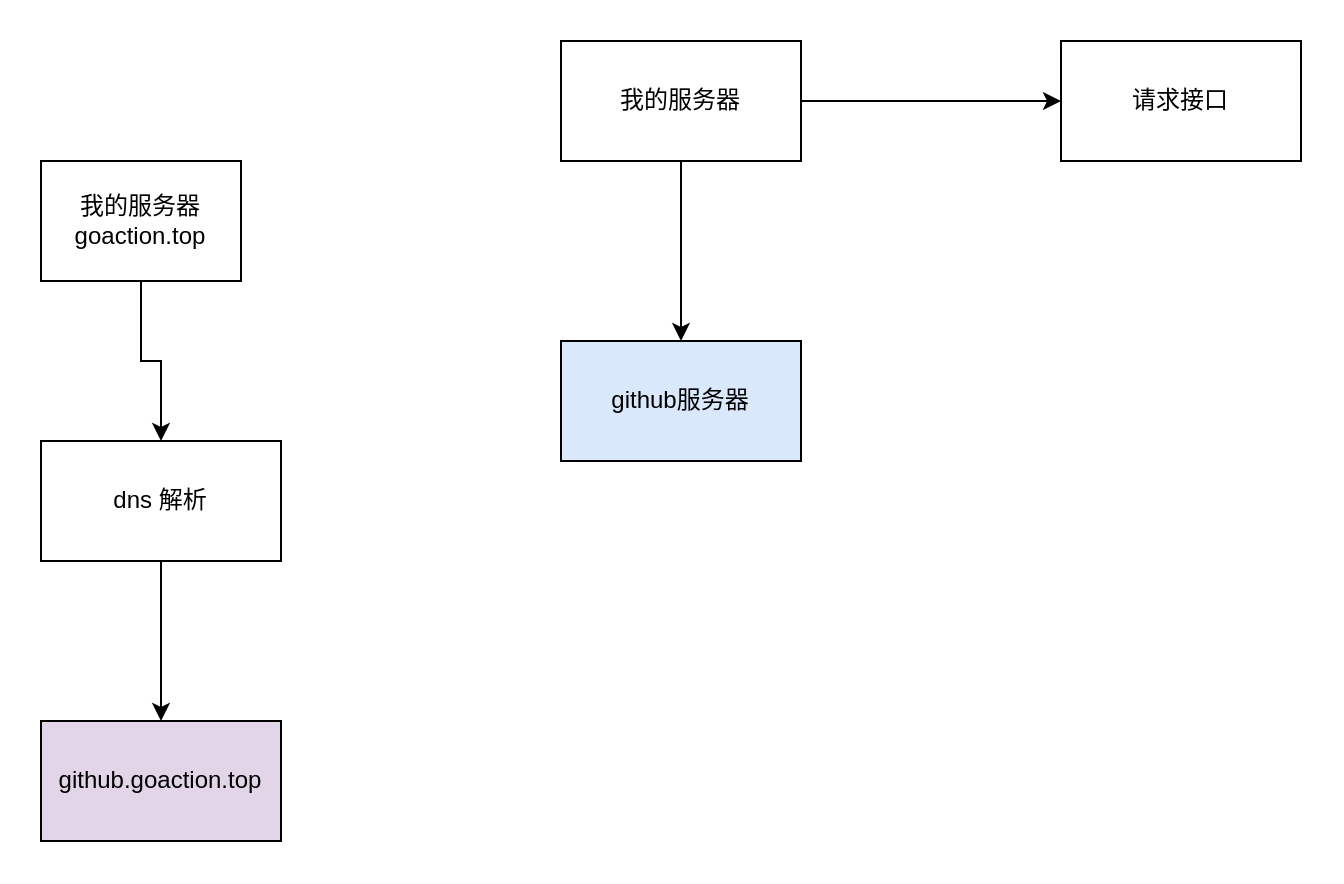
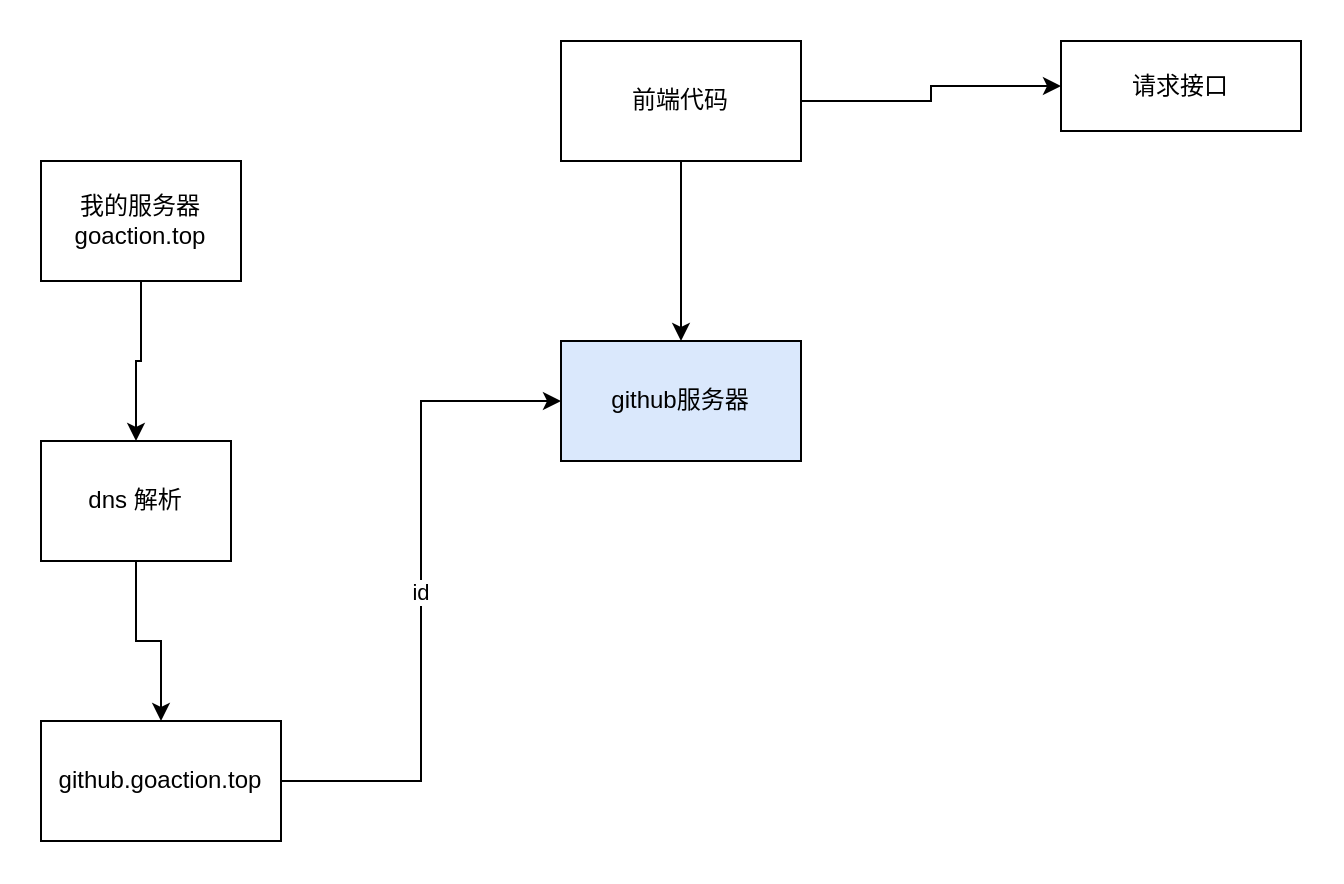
node "我的服务器": label "我的服务器" -> "前端代码"
node "请求接口": size 240x120 -> 240x90
node "dns 解析": size 240x120 -> 190x120
edge "github.goaction.top" -> "github服务器": added, label "id"
node "github.goaction.top": fillcolor #e1d5e7 -> #ffffff
